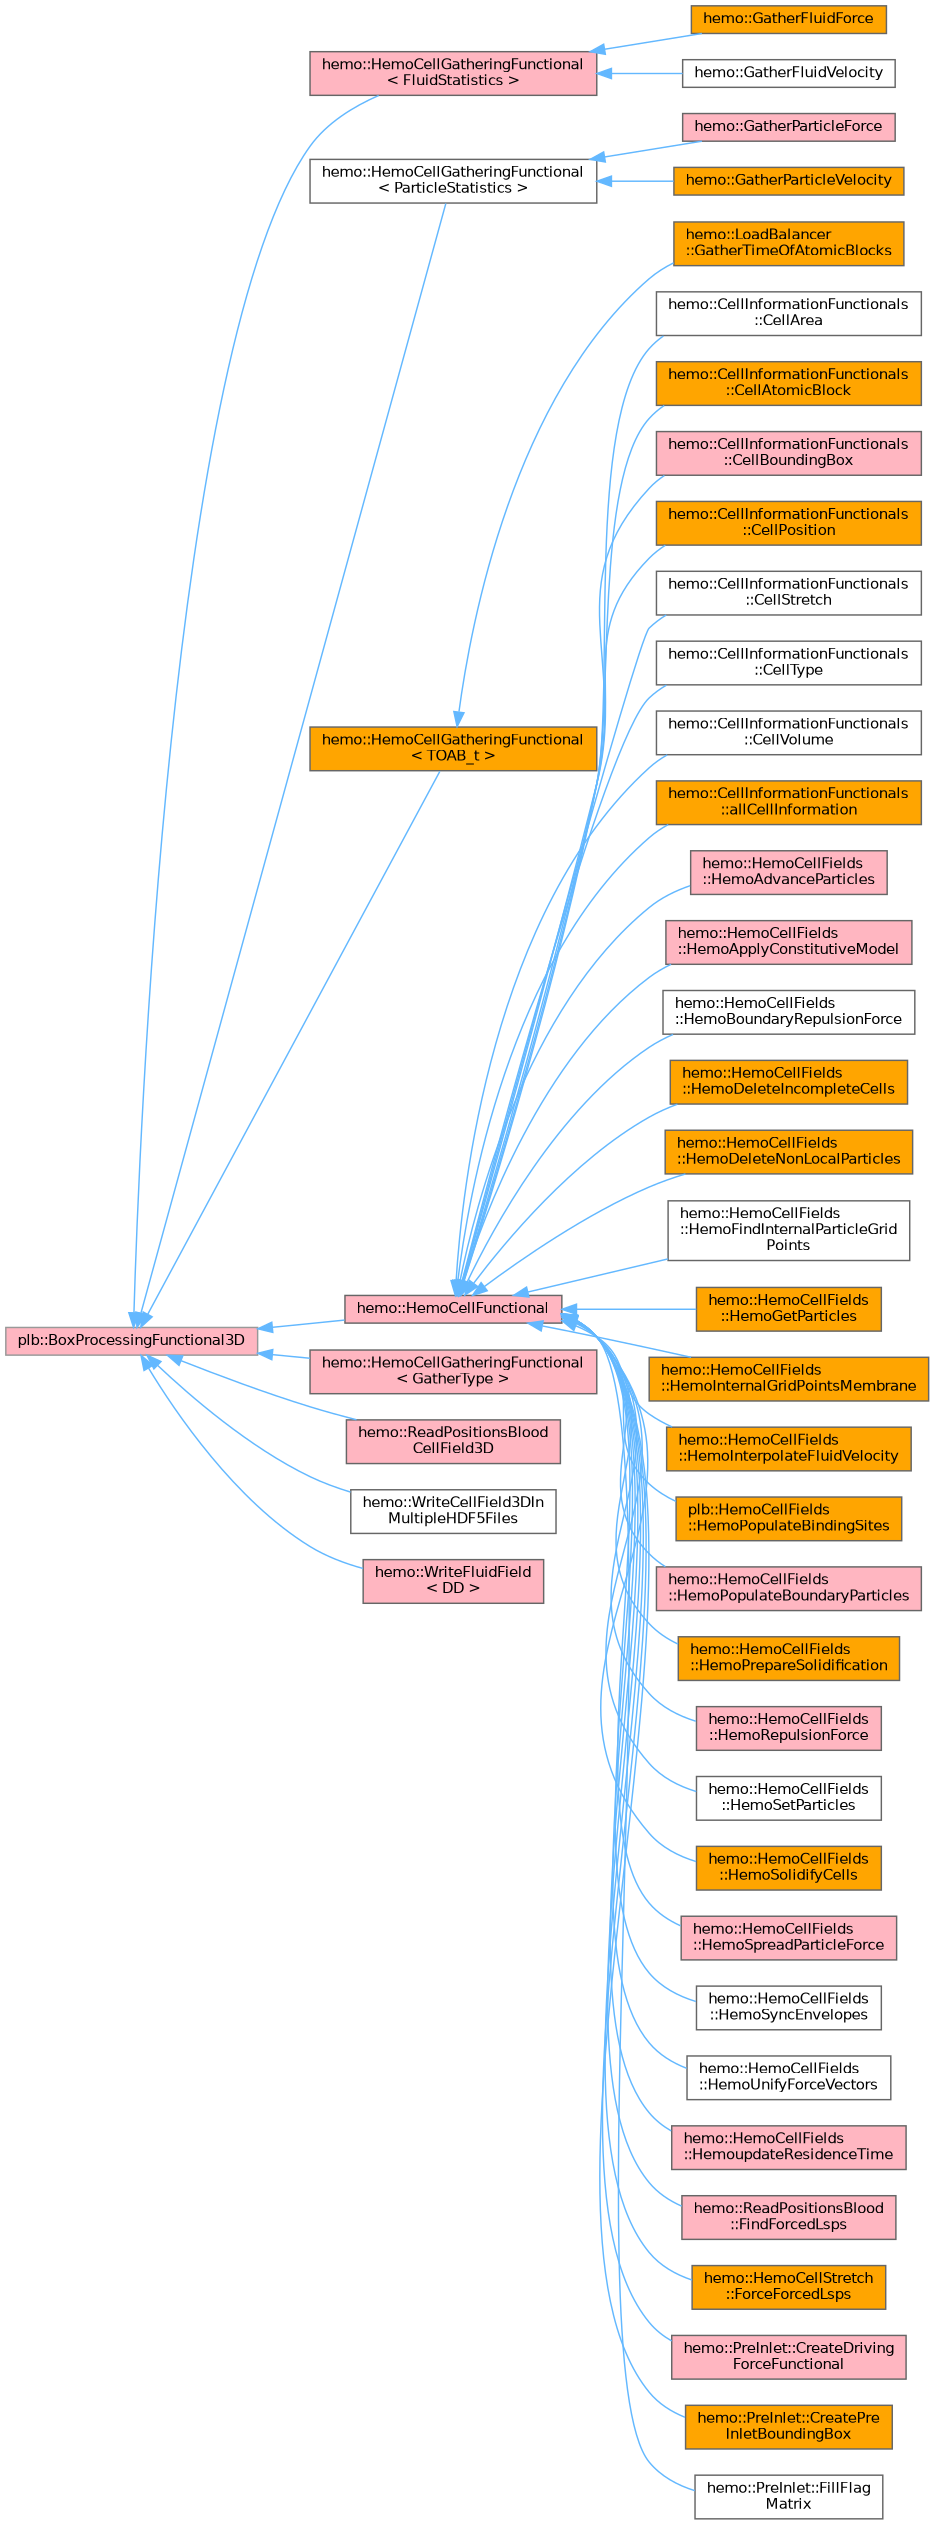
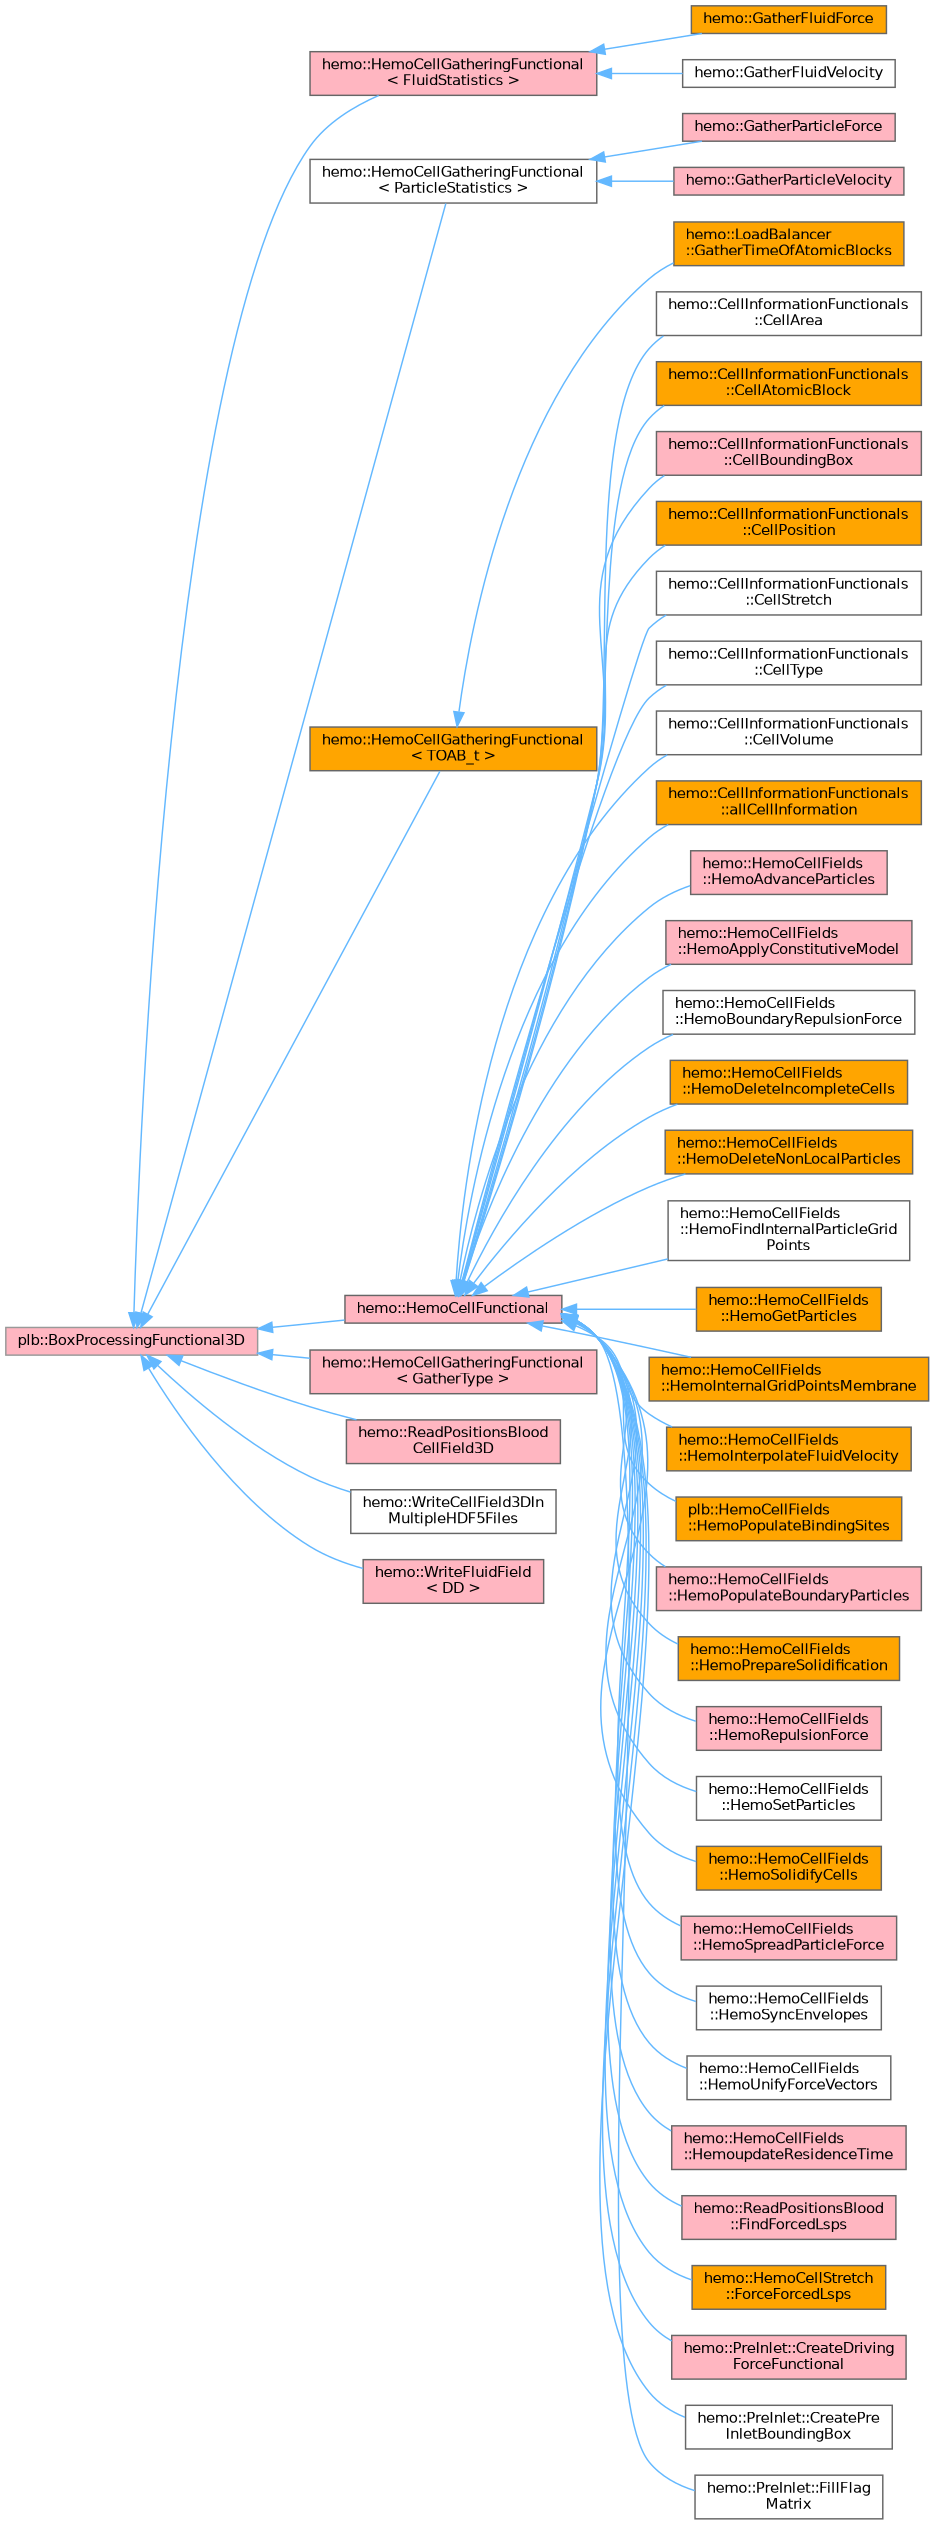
node "hemo::GatherParticleVelocity": fillcolor orange -> lightpink
node "hemo::PreInlet::CreatePre InletBoundingBox": fillcolor orange -> white
